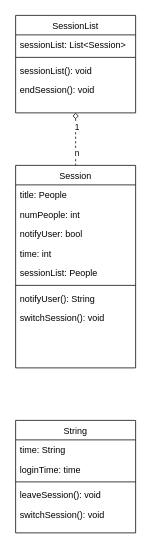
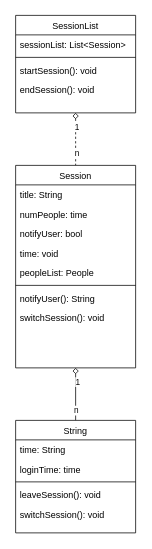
node "sessionList(): void": label "sessionList(): void" -> "startSession(): void"
node "title: People": label "title: People" -> "title: String"
node "numPeople: int": label "numPeople: int" -> "numPeople: time"
node "time: int": label "time: int" -> "time: void"
node "sessionList: People": label "sessionList: People" -> "peopleList: People"
edge "String" -> "Session": added, labels "n", "1"
